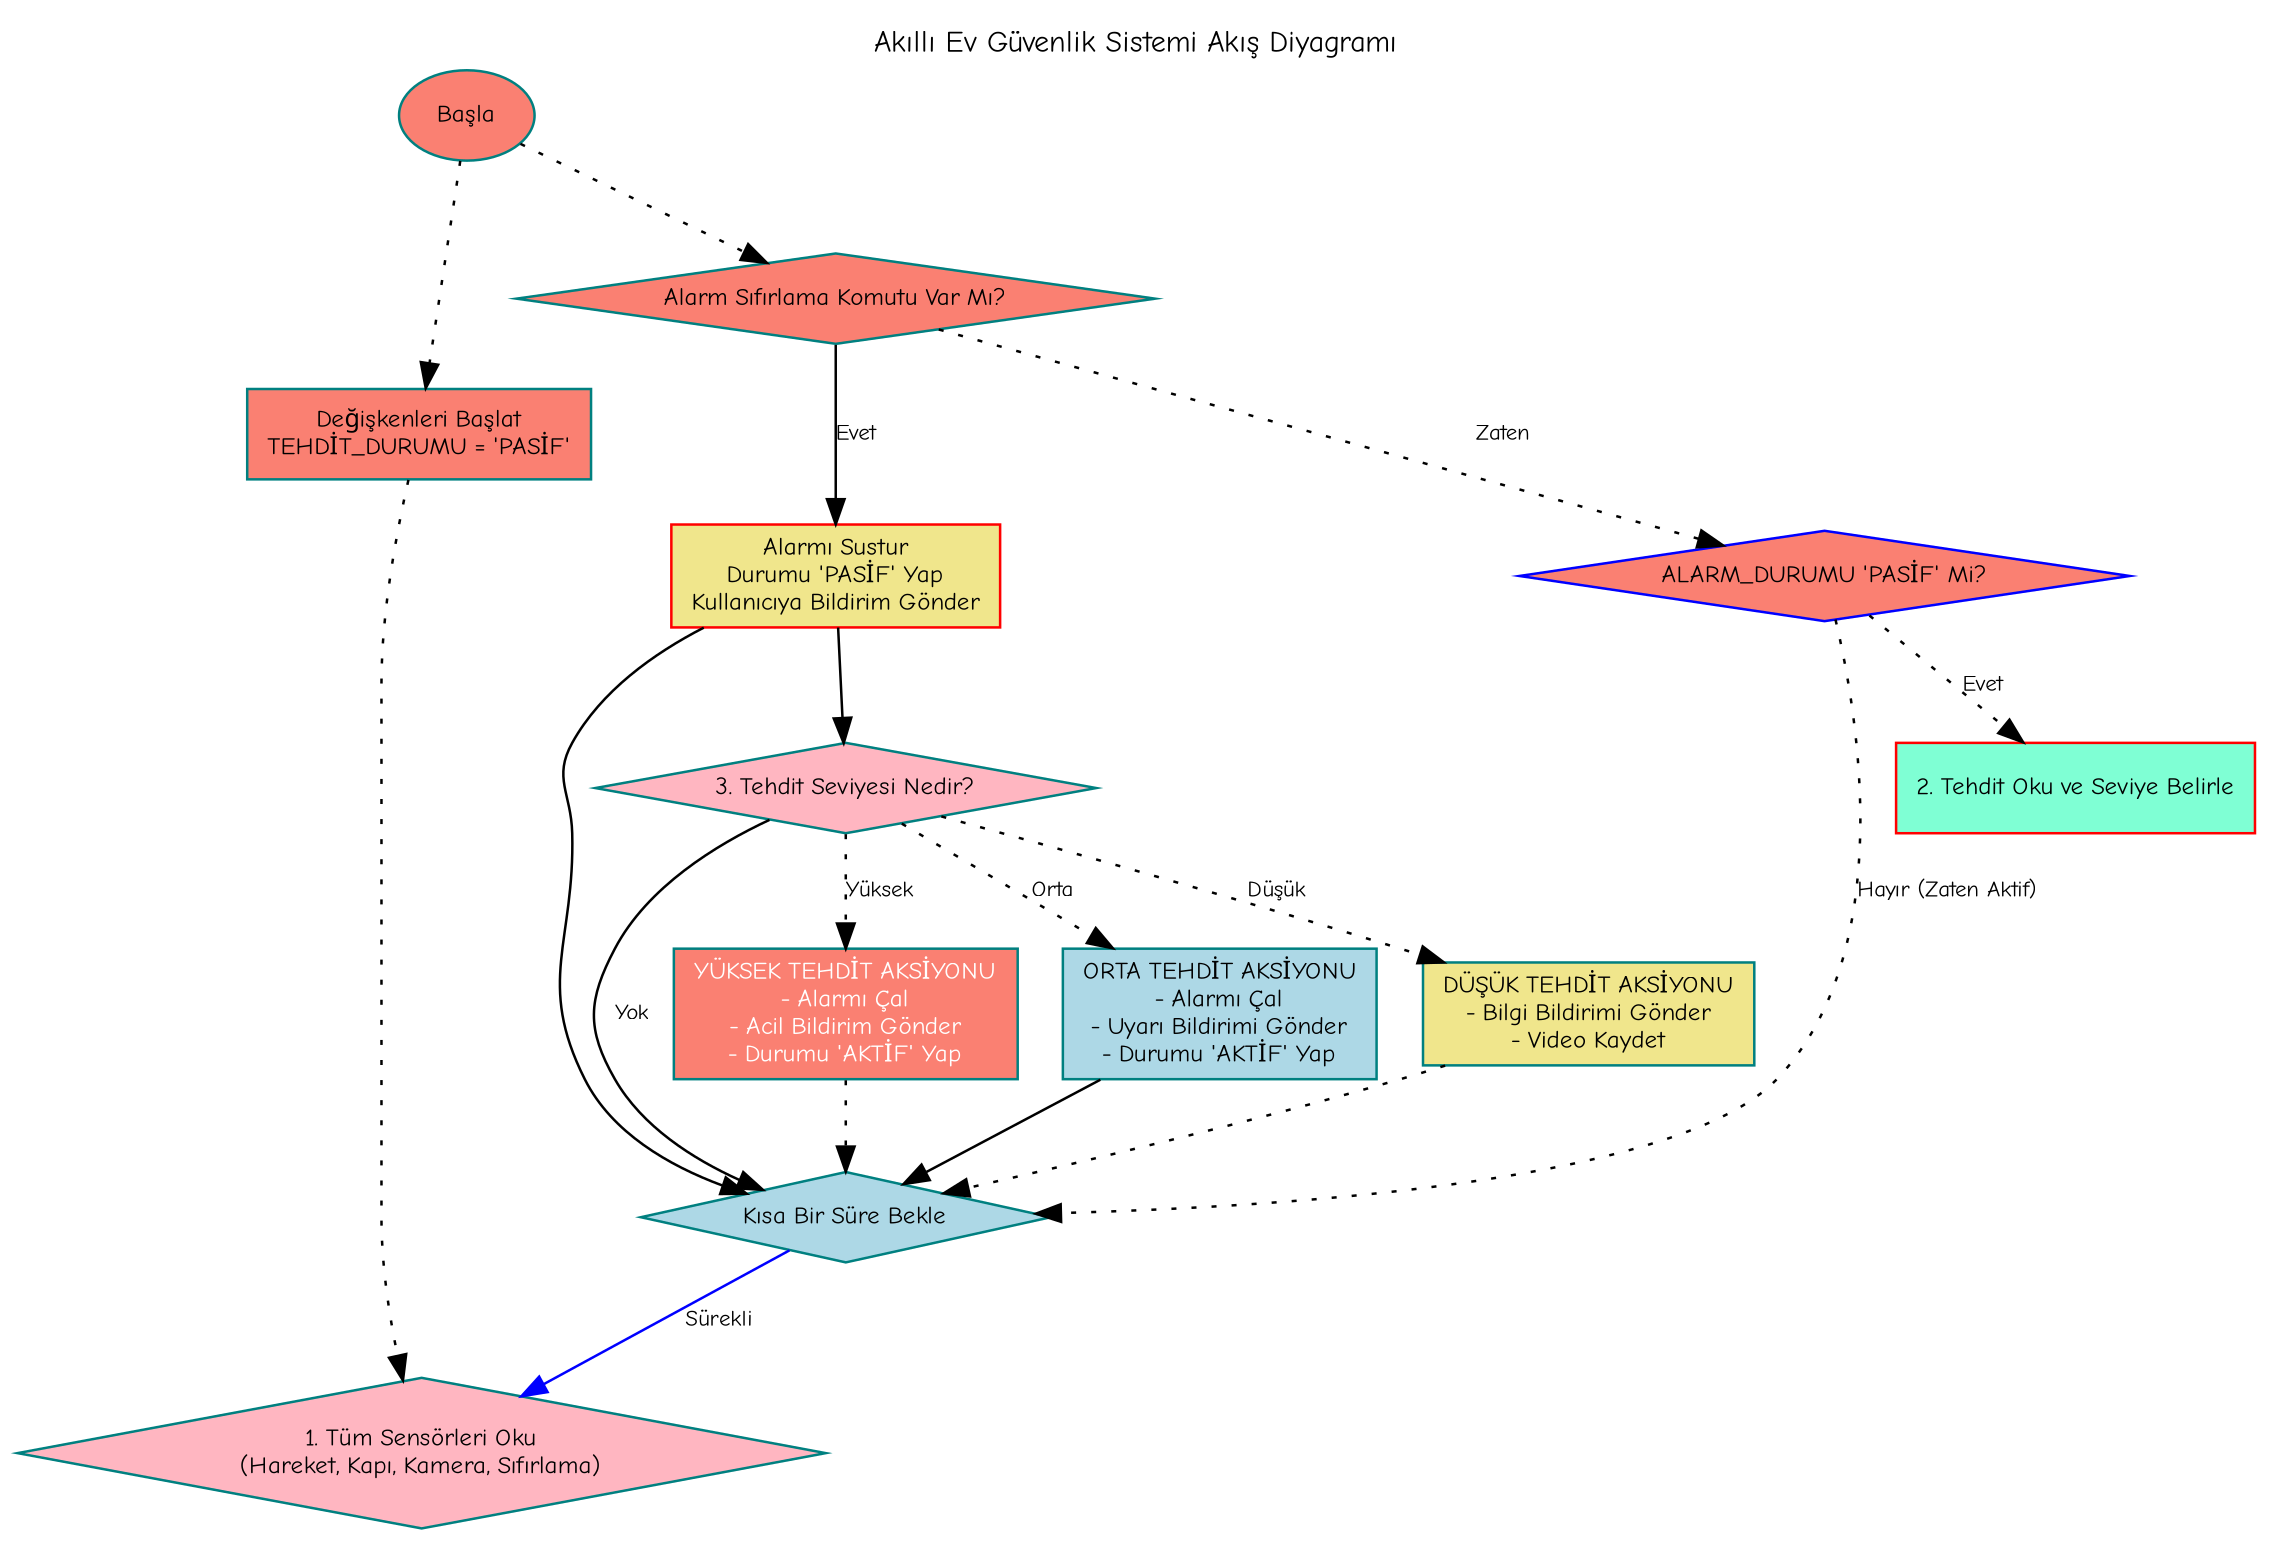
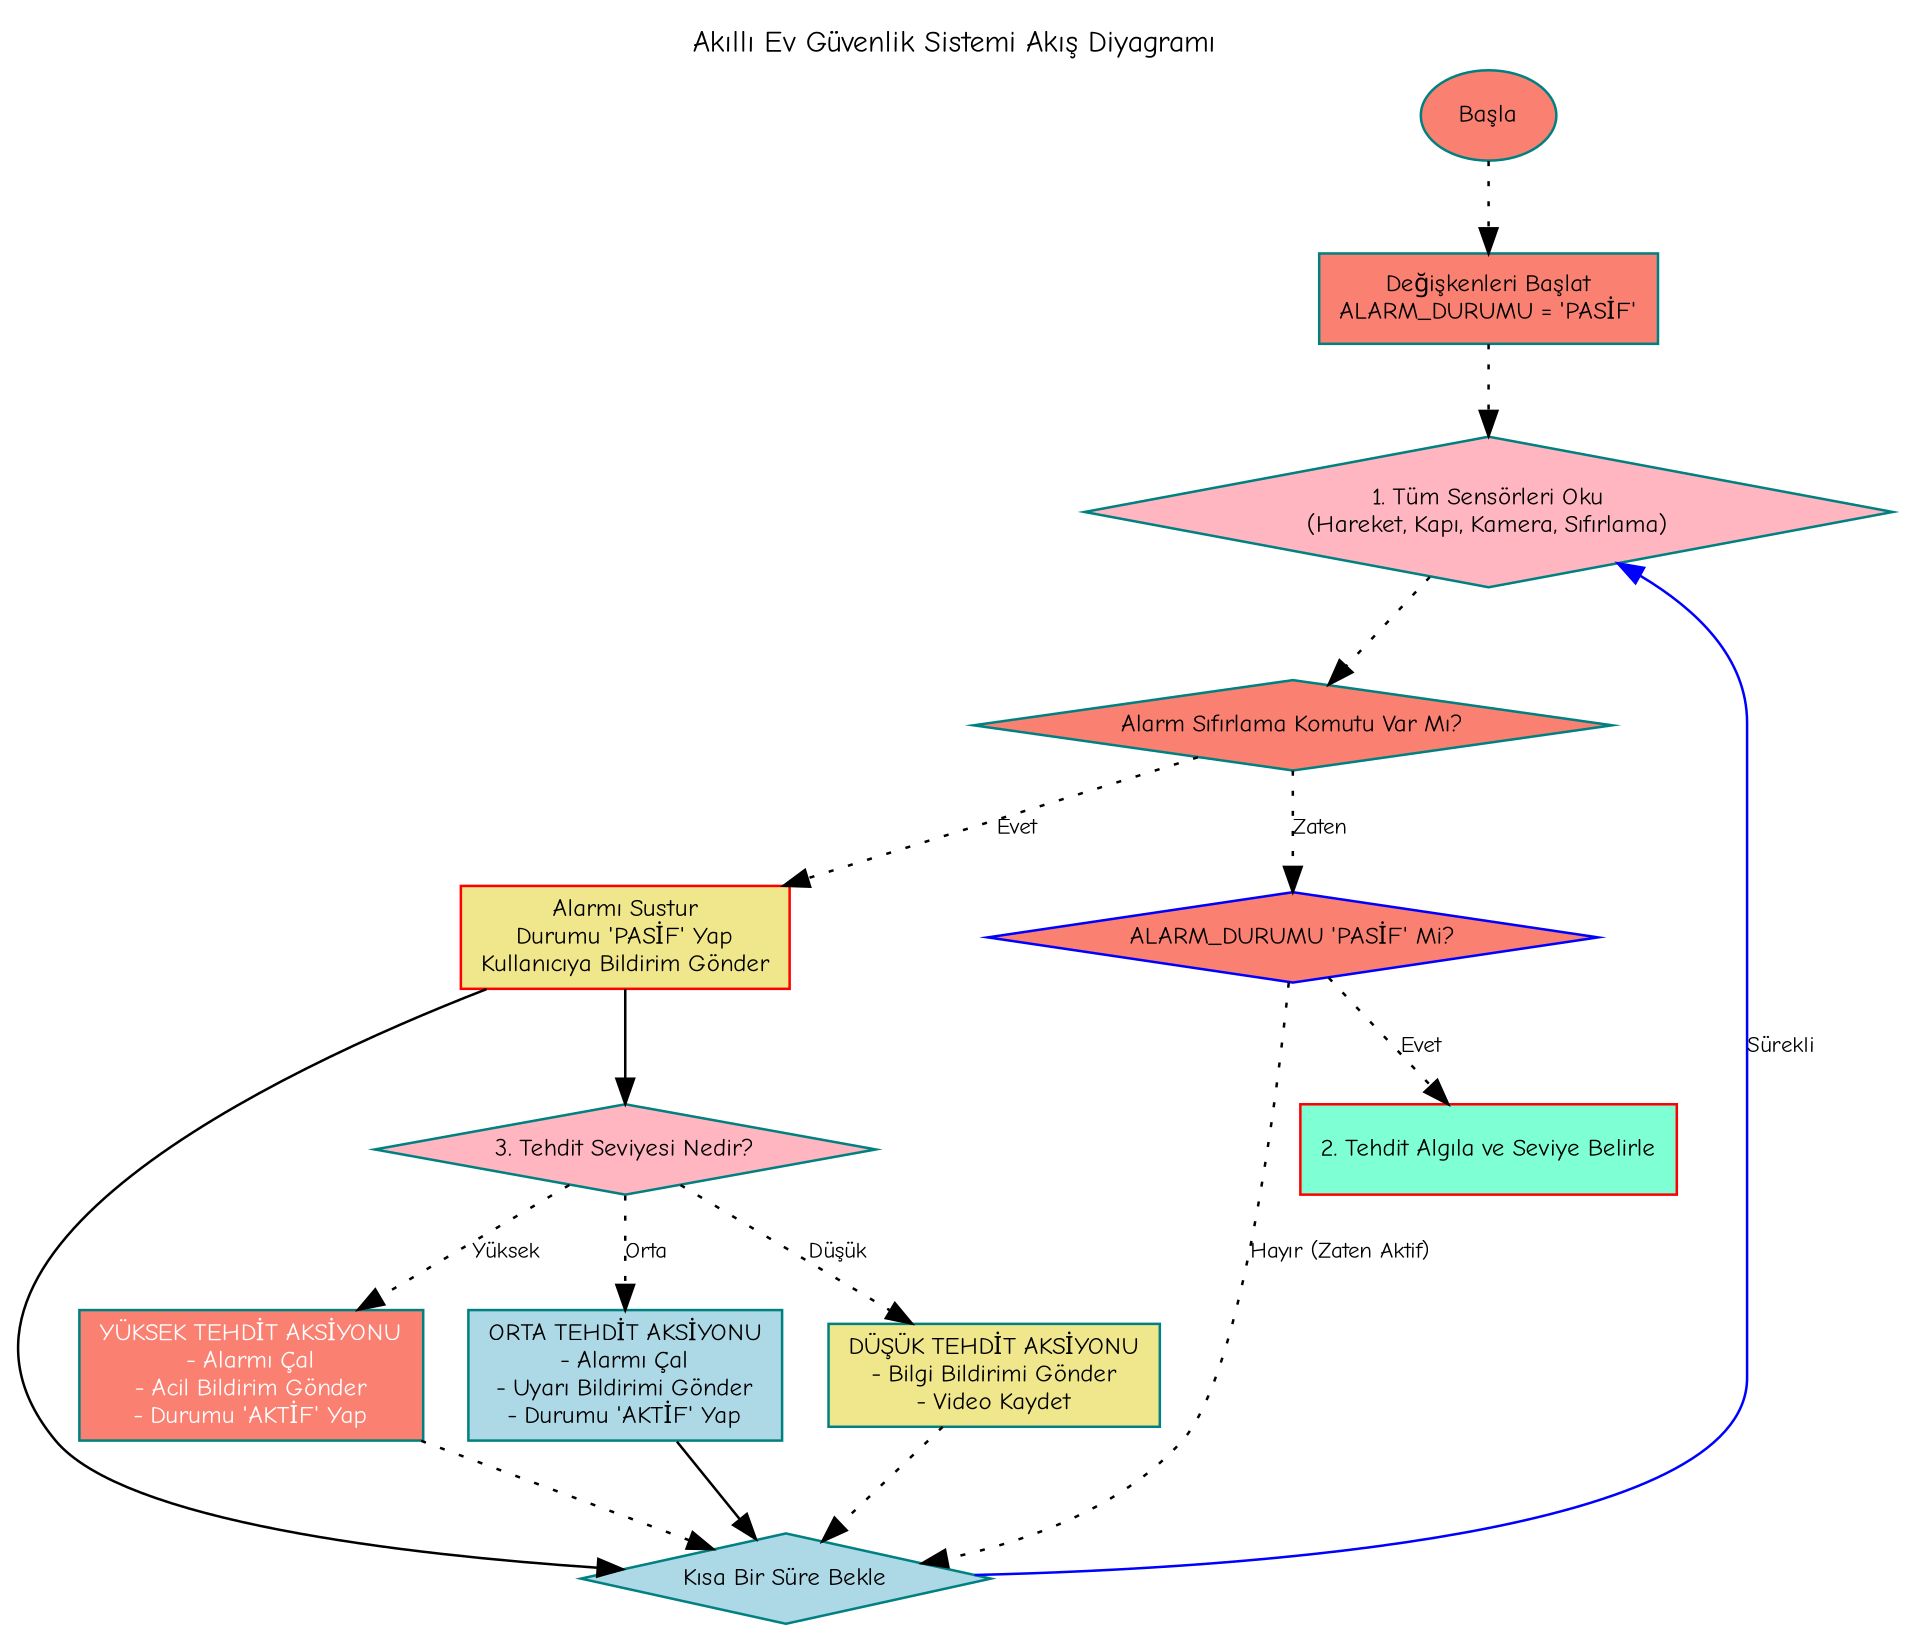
edge "Başla" -> "Alarm Sıfırlama Komutu Var Mı?": now "1. Tüm Sensörleri Oku (Hareket, Kapı, Kamera, Sıfırlama)" -> "Alarm Sıfırlama Komutu Var Mı?"
edge "Alarm Sıfırlama Komutu Var Mı?" -> "Alarmı Sustur Durumu 'PASİF' Yap Kullanıcıya Bildirim Gönder": style solid -> dotted
node "Değişkenleri Başlat TEHDİT_DURUMU = 'PASİF'": label "Değişkenleri Başlat TEHDİT_DURUMU = 'PASİF'" -> "Değişkenleri Başlat ALARM_DURUMU = 'PASİF'"
node "2. Tehdit Oku ve Seviye Belirle": label "2. Tehdit Oku ve Seviye Belirle" -> "2. Tehdit Algıla ve Seviye Belirle"
edge "3. Tehdit Seviyesi Nedir?" -> "Kısa Bir Süre Bekle": removed, label "Yok"
